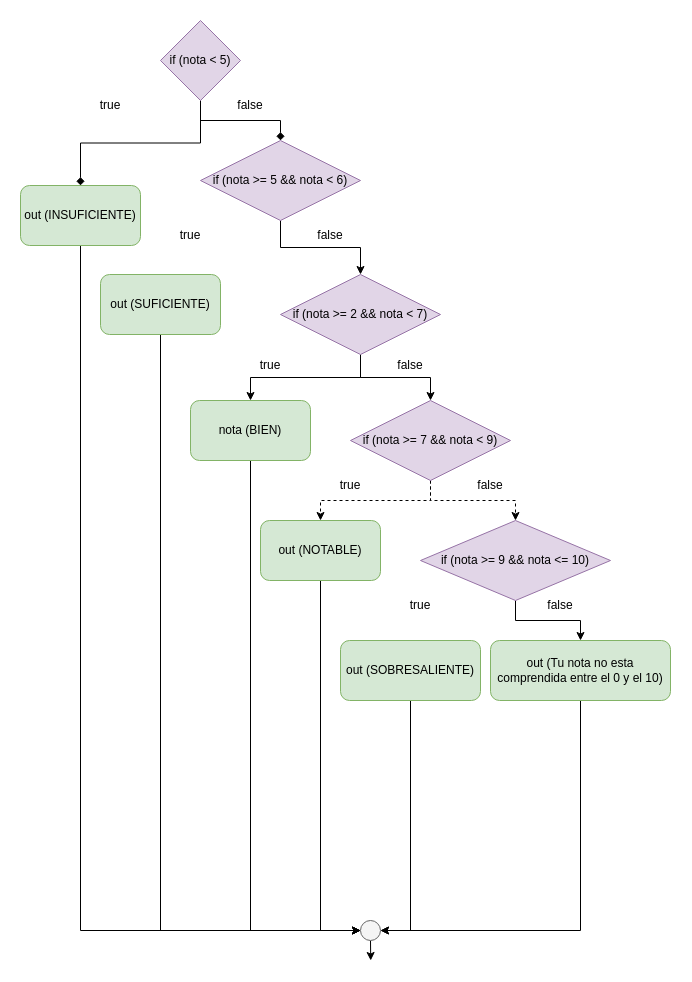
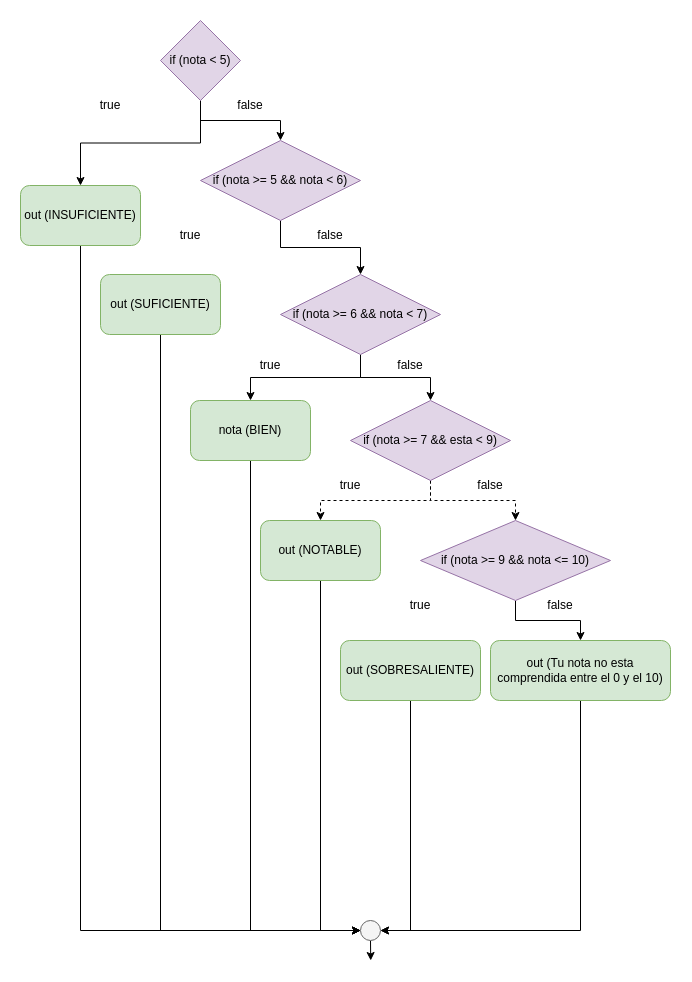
edge "if (nota < 5)" -> "if (nota >= 5 && nota < 6)": arrowhead diamond -> classic
edge "if (nota < 5)" -> "out (INSUFICIENTE)": arrowhead diamond -> classic
node "if (nota >= 2 && nota < 7)": label "if (nota >= 2 && nota < 7)" -> "if (nota >= 6 && nota < 7)"
node "if (nota >= 7 && nota < 9)": label "if (nota >= 7 && nota < 9)" -> "if (nota >= 7 && esta < 9)"
